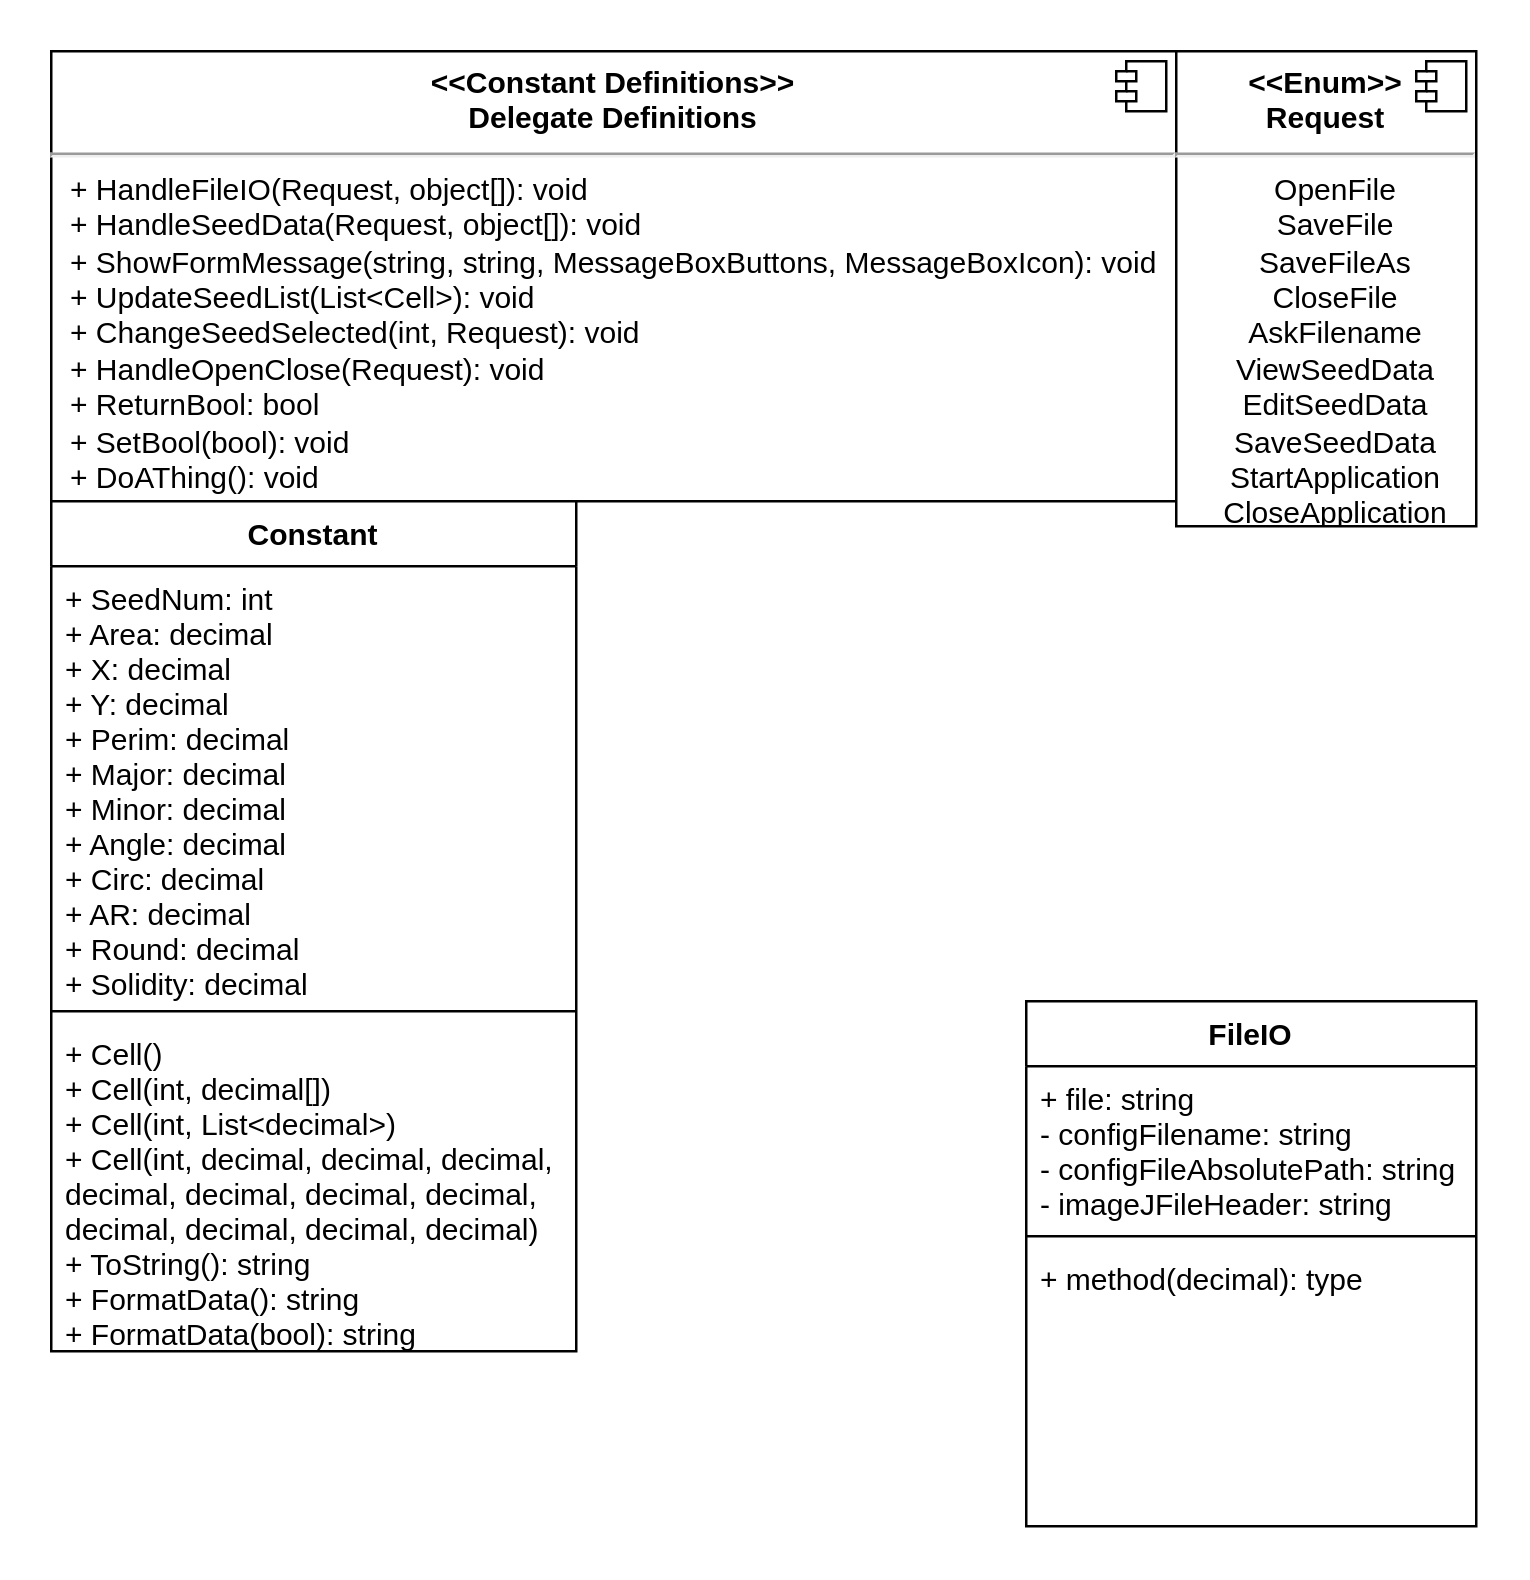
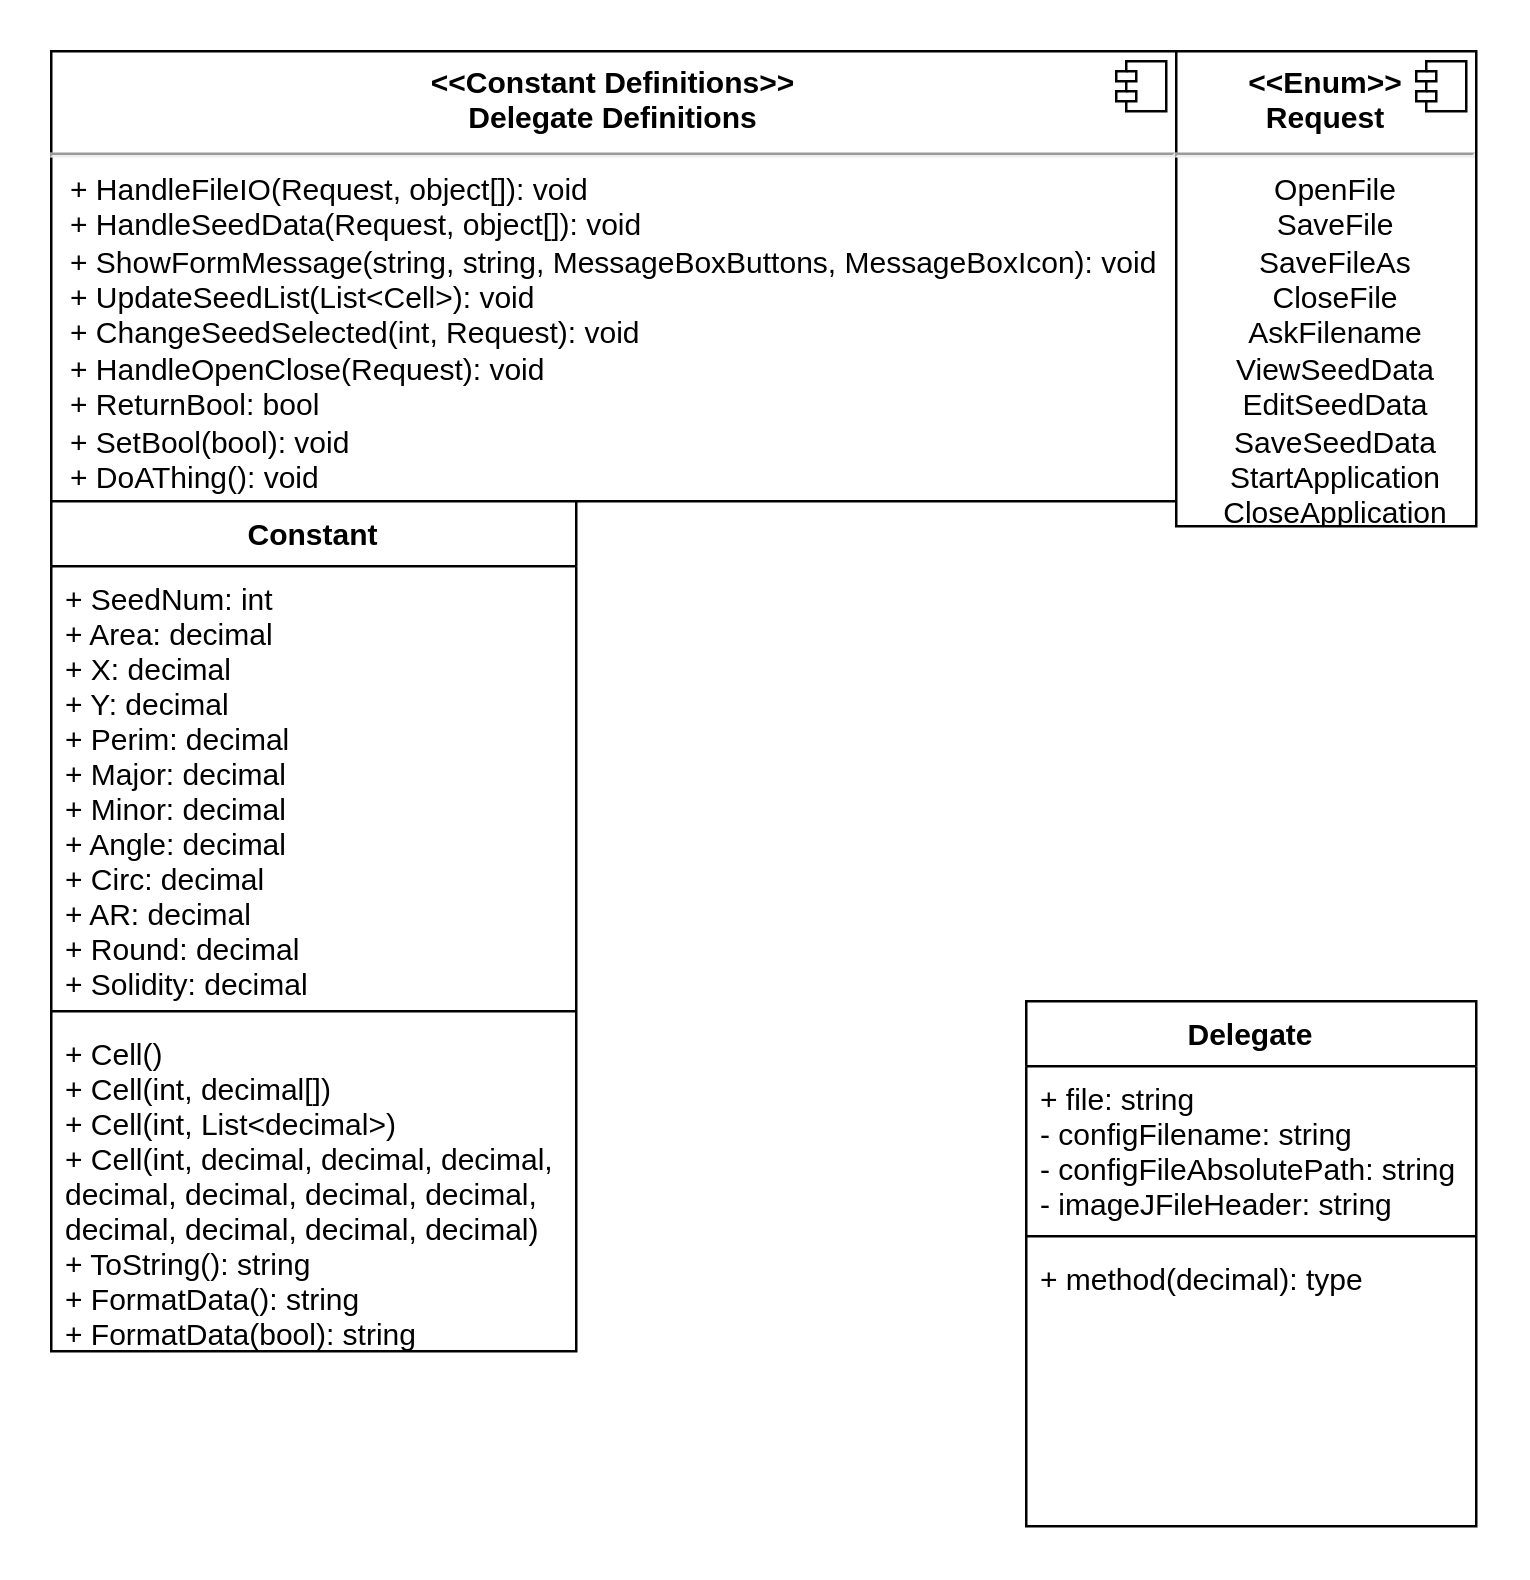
node "FileIO": label "FileIO" -> "Delegate"
